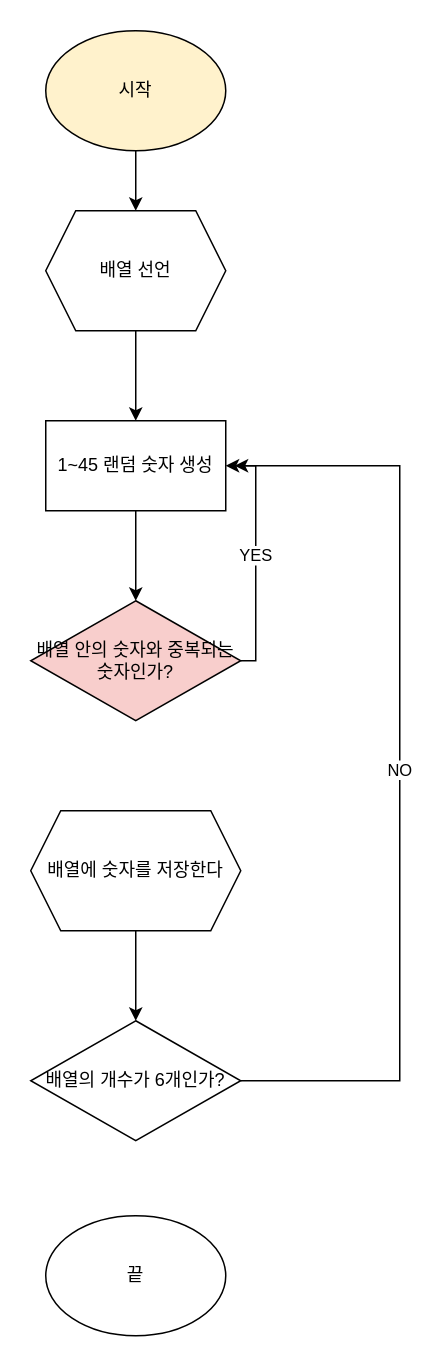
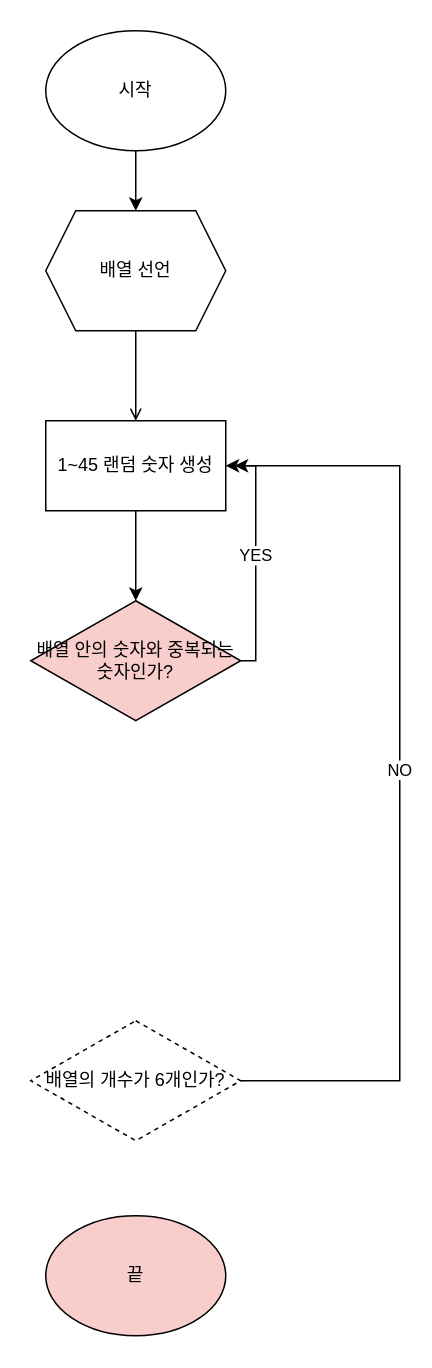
node "시작": fillcolor #fff2cc -> #ffffff
edge "배열 선언" -> "1~45 랜덤 숫자 생성": arrowhead classic -> open
node "배열에 숫자를 저장한다": removed
edge "배열에 숫자를 저장한다" -> "배열의 개수가 6개인가?": removed
node "배열의 개수가 6개인가?": style solid -> dashed
node "끝": fillcolor #ffffff -> #f8cecc
